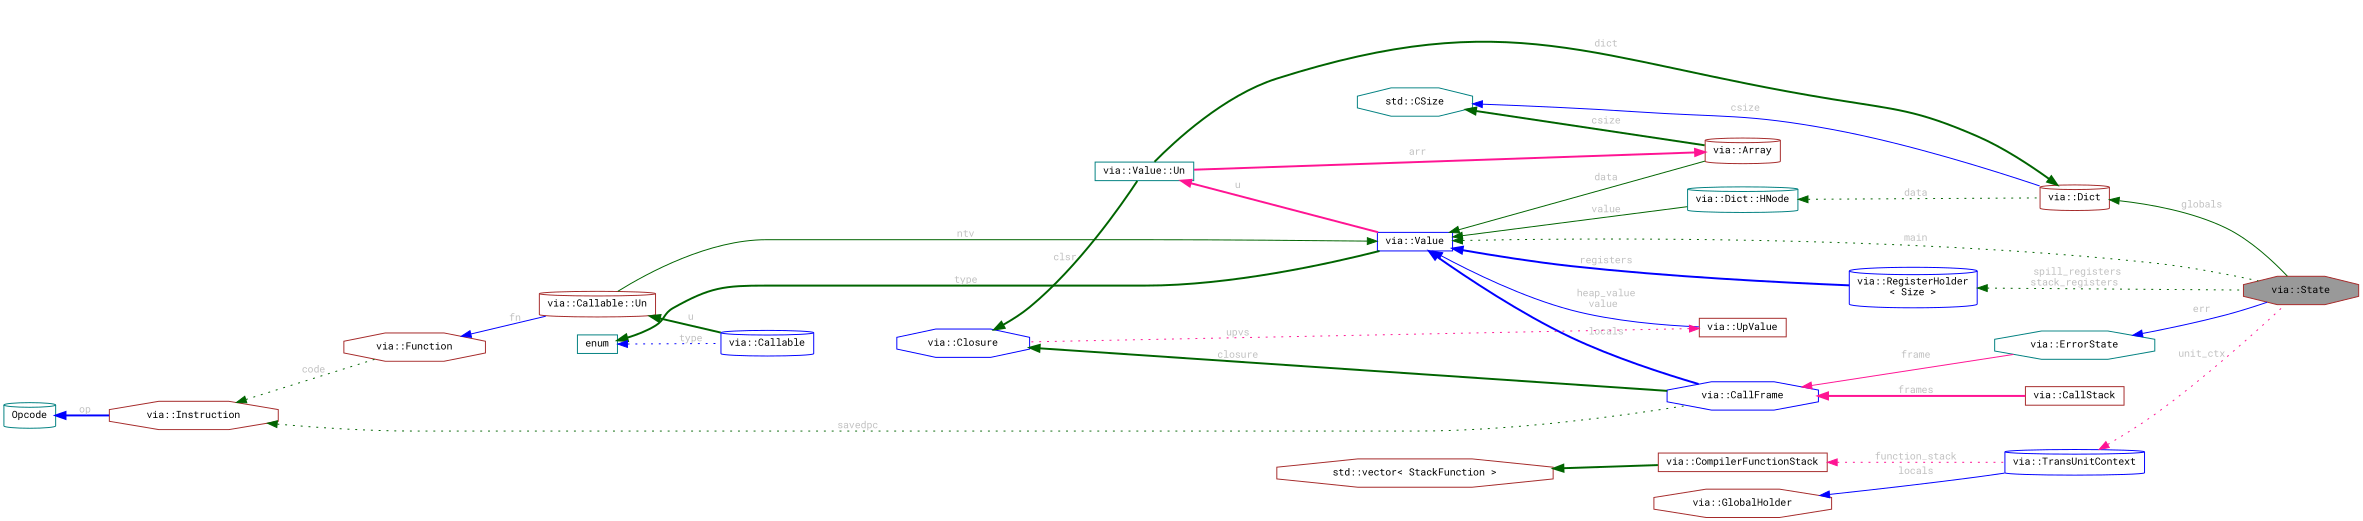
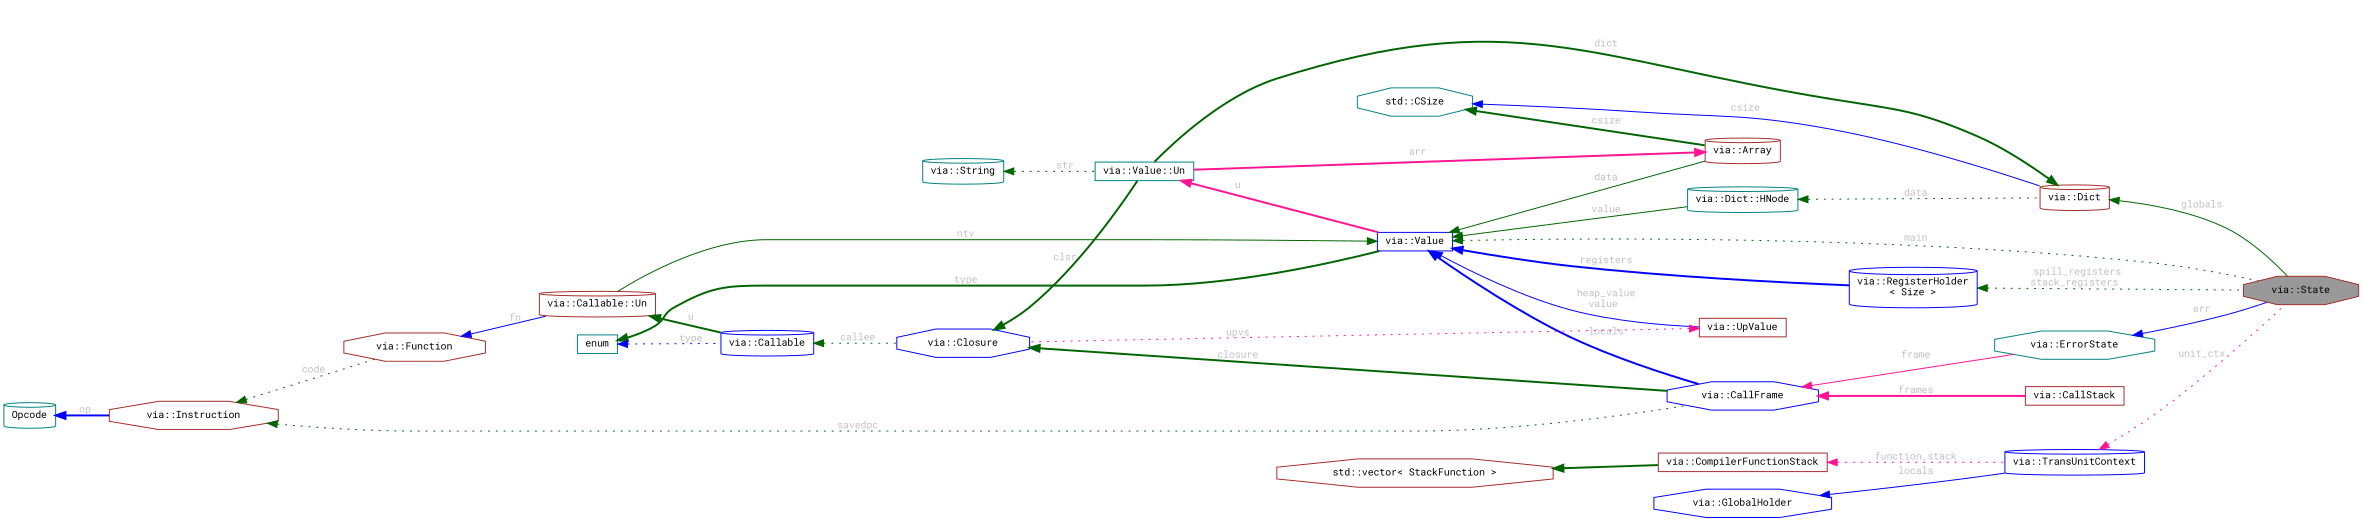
node "via::String": added
edge "via::Closure" -> "via::Callable": added, label "callee"
node "via::GlobalHolder": color brown -> blue
